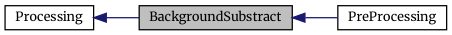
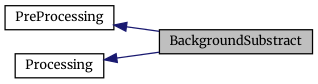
edge "PreProcessing" -> "BackgroundSubstract": reversed
